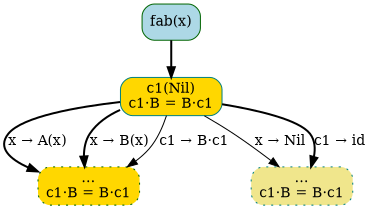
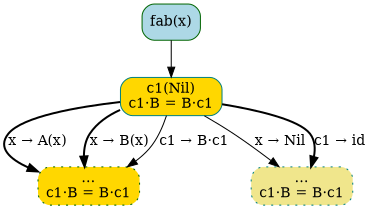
edge "fab(x)" -> "c1(Nil) c1·B = B·c1": style bold -> solid
